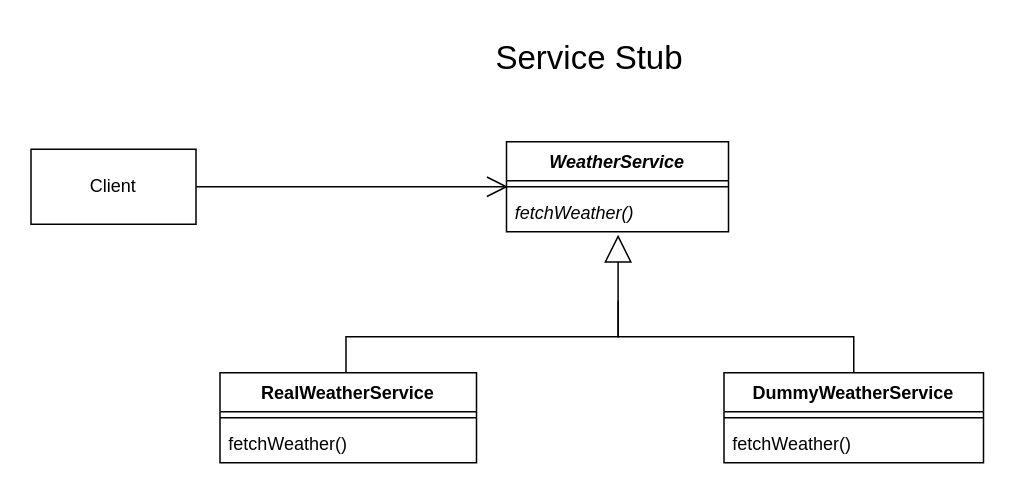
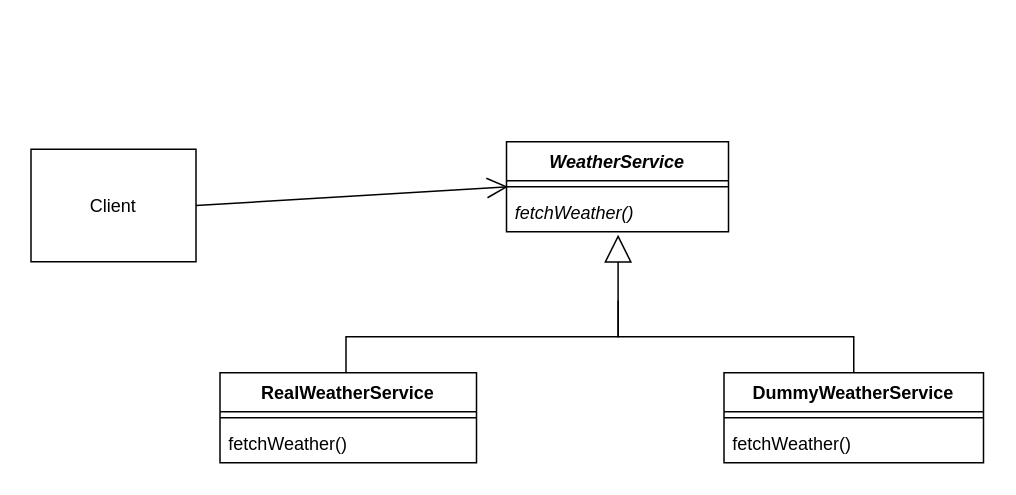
node "Service Stub": removed
node "Client": size 165x75 -> 165x113
